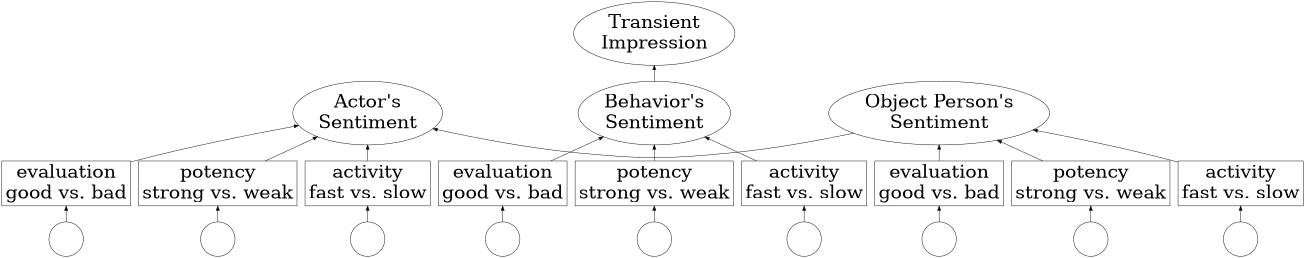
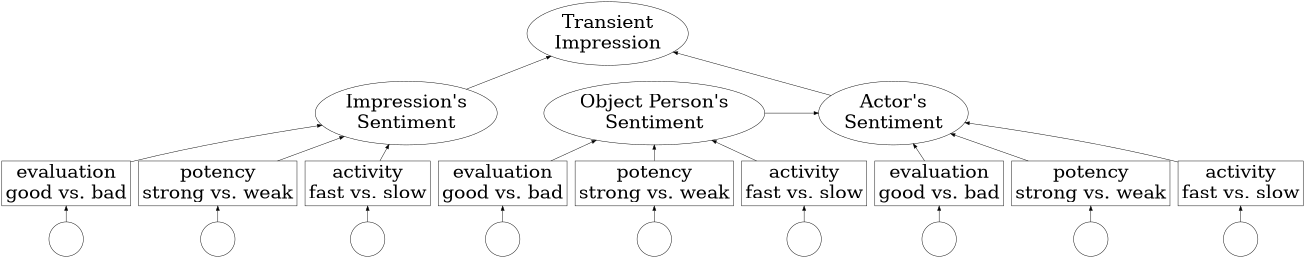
edge "Actor's Sentiment" -> "Transient Impression": added
node "Behavior's Sentiment": label "Behavior's Sentiment" -> "Impression's Sentiment"
